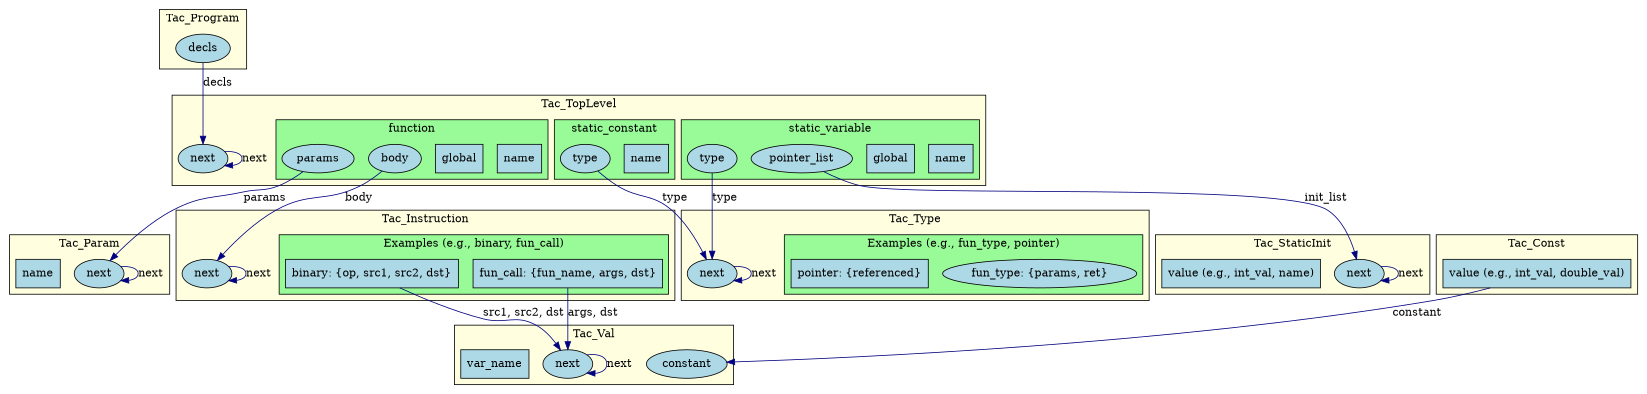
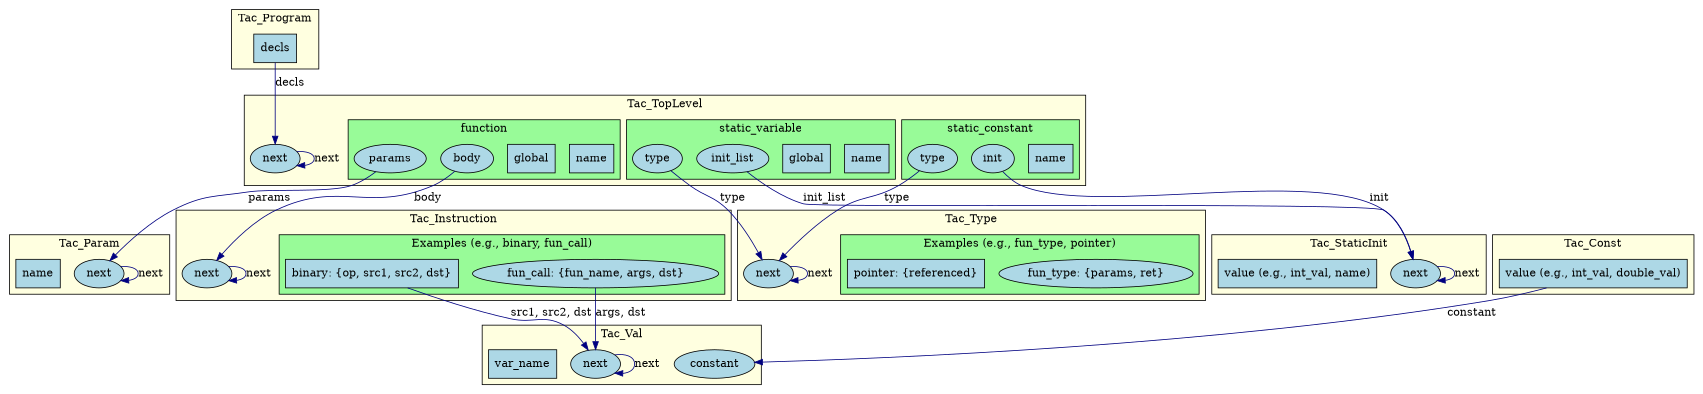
node "decls": shape ellipse -> box
node "pointer_list": label "pointer_list" -> "init_list"
node "init": added
node "fun_call: {fun_name, args, dst}": shape box -> ellipse
